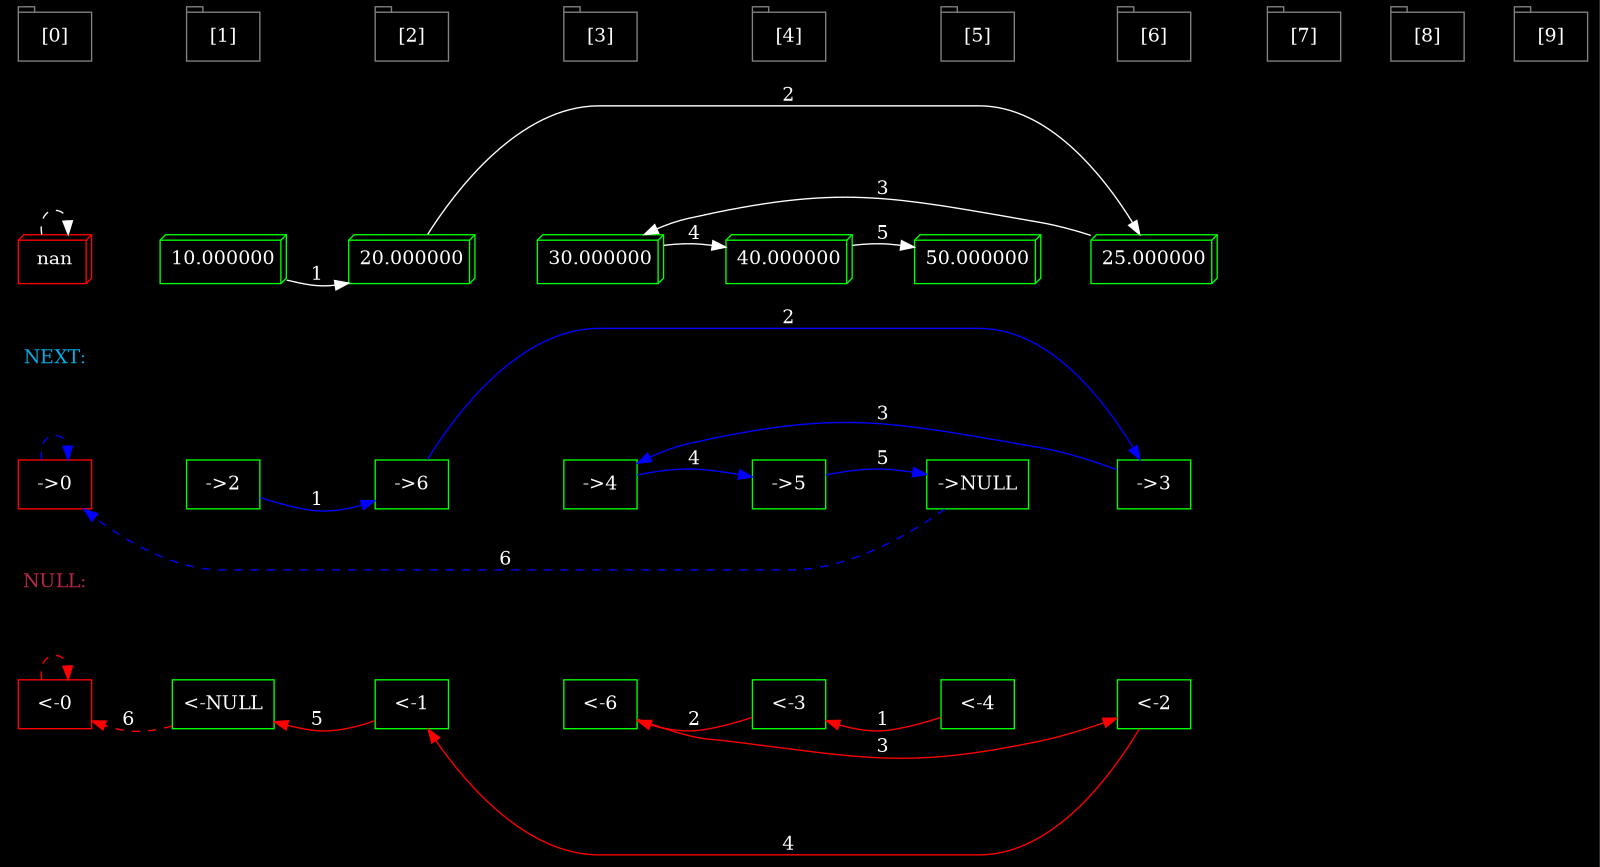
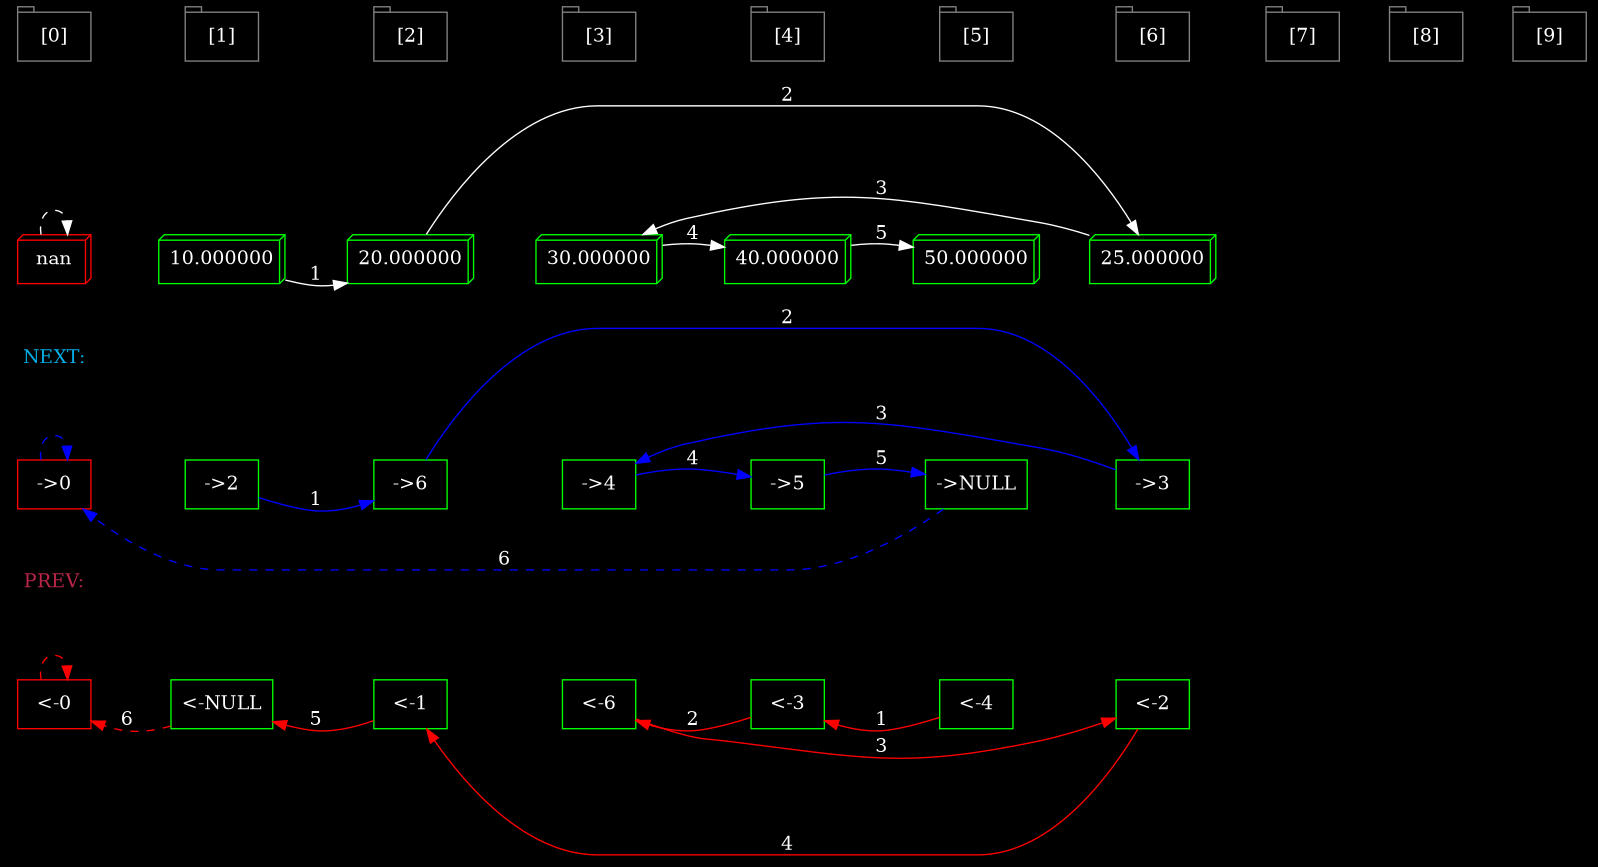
node "NULL:": label "NULL:" -> "PREV:"
